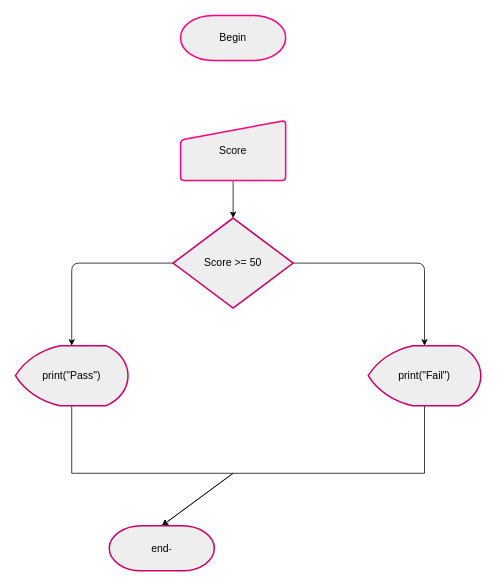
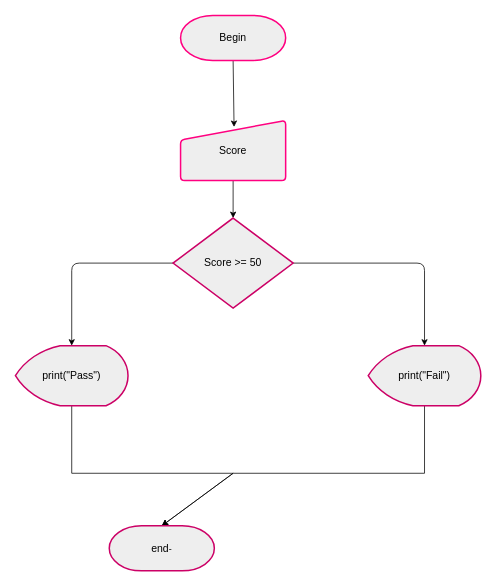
edge "Begin" -> "Score": added
